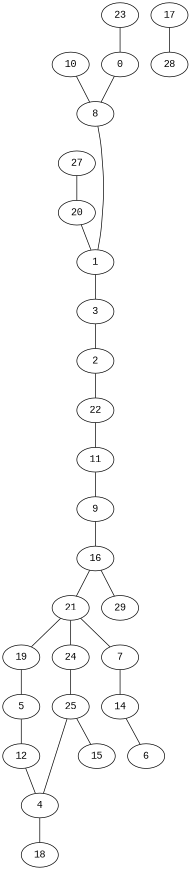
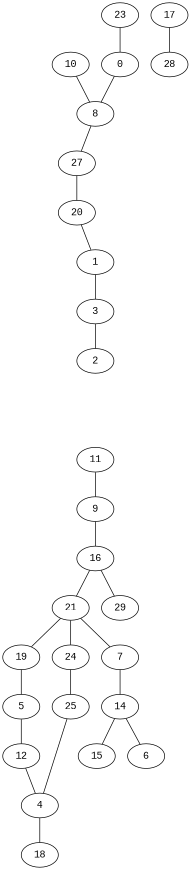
edge "8" -- "1": now "8" -- "27"
node "22": removed
edge "25" -- "15": now "14" -- "15"
